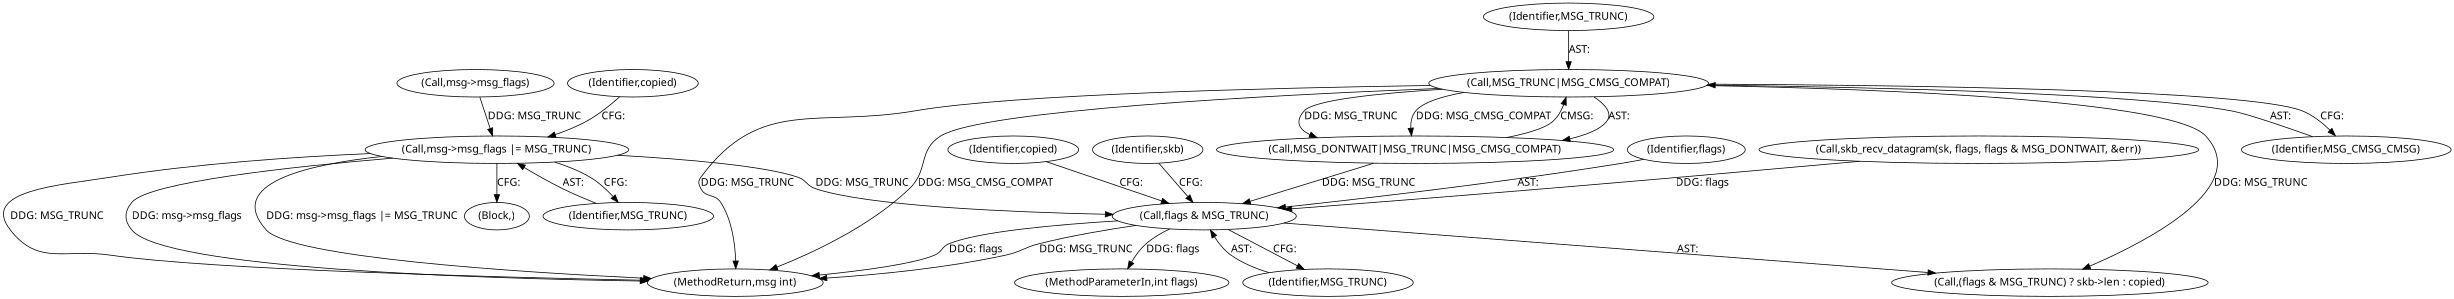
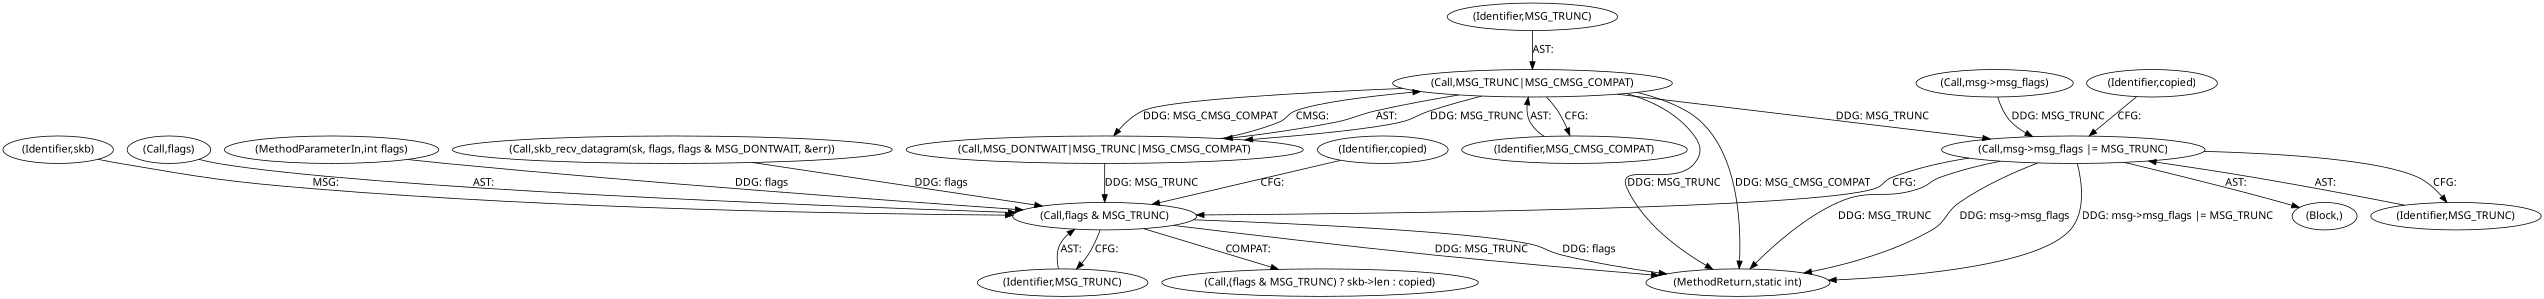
edge "(Call,MSG_TRUNC|MSG_CMSG_COMPAT)" -> "(Call,(flags & MSG_TRUNC) ? skb->len : copied)": now "(Call,MSG_TRUNC|MSG_CMSG_COMPAT)" -> "(Call,msg->msg_flags |= MSG_TRUNC)"
node "(Identifier,flags)": label "(Identifier,flags)" -> "(Call,flags)"
node "(Identifier,MSG_CMSG_CMSG)": label "(Identifier,MSG_CMSG_CMSG)" -> "(Identifier,MSG_CMSG_COMPAT)"
edge "(Call,msg->msg_flags |= MSG_TRUNC)" -> "(Block,)": label "CFG: " -> "AST: "
edge "(Call,msg->msg_flags |= MSG_TRUNC)" -> "(Call,flags & MSG_TRUNC)": label "DDG: MSG_TRUNC" -> "CFG: "
edge "(Identifier,skb)" -> "(Call,flags & MSG_TRUNC)": label "CFG: " -> "MSG: "
edge "(Call,flags & MSG_TRUNC)" -> "(MethodParameterIn,int flags)": reversed
edge "(Call,flags & MSG_TRUNC)" -> "(Call,(flags & MSG_TRUNC) ? skb->len : copied)": label "AST: " -> "COMPAT: "
node "(MethodReturn,msg int)": label "(MethodReturn,msg int)" -> "(MethodReturn,static int)"
